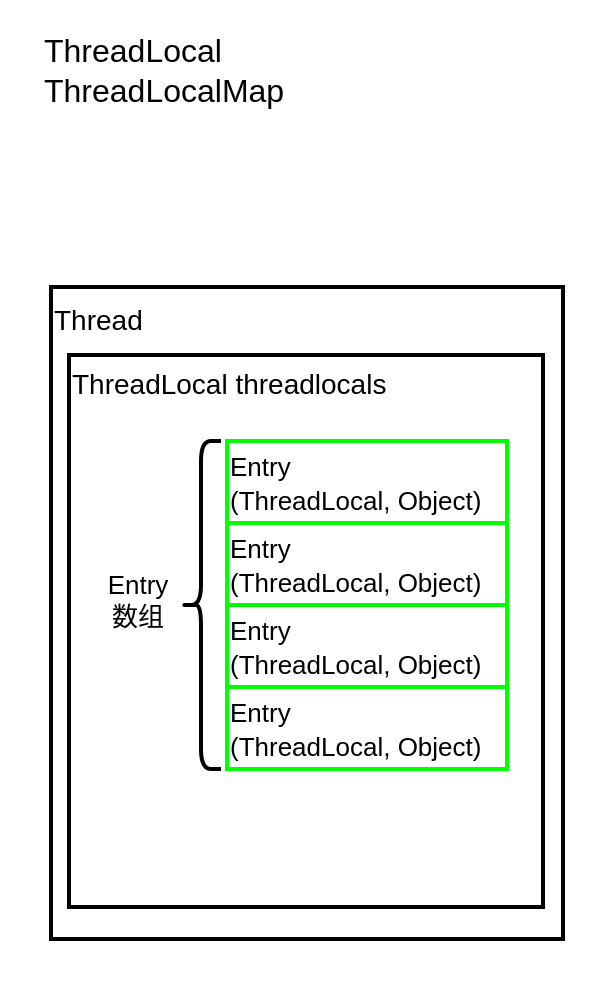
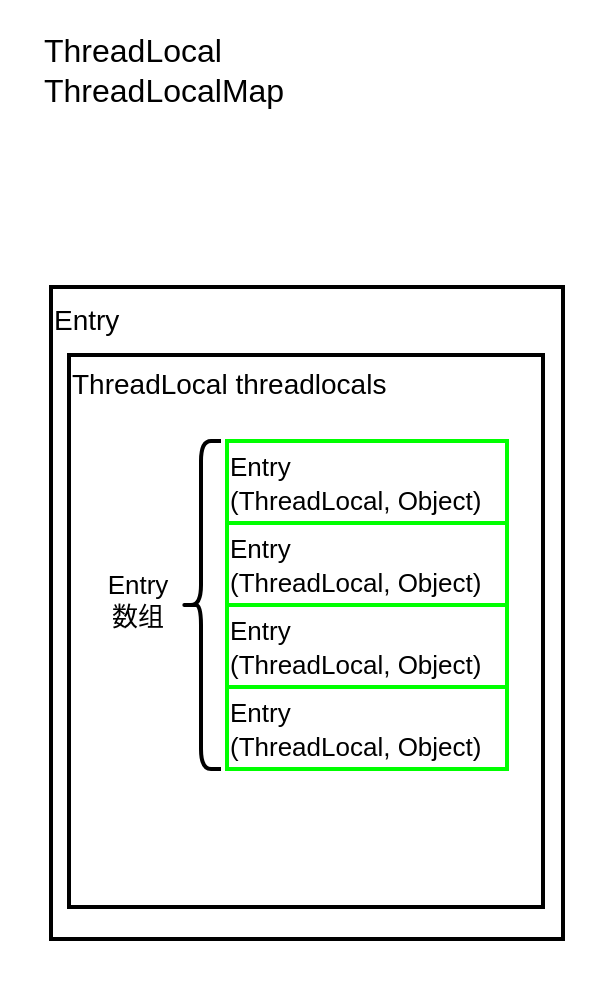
node "Thread": label "Thread" -> "Entry"
